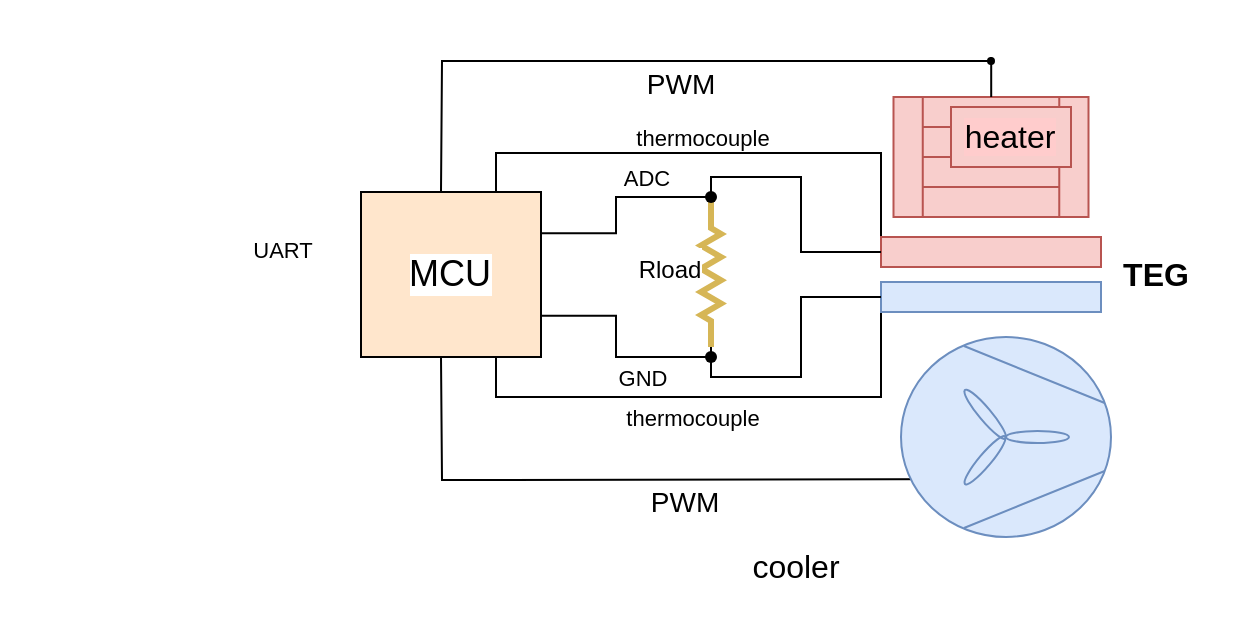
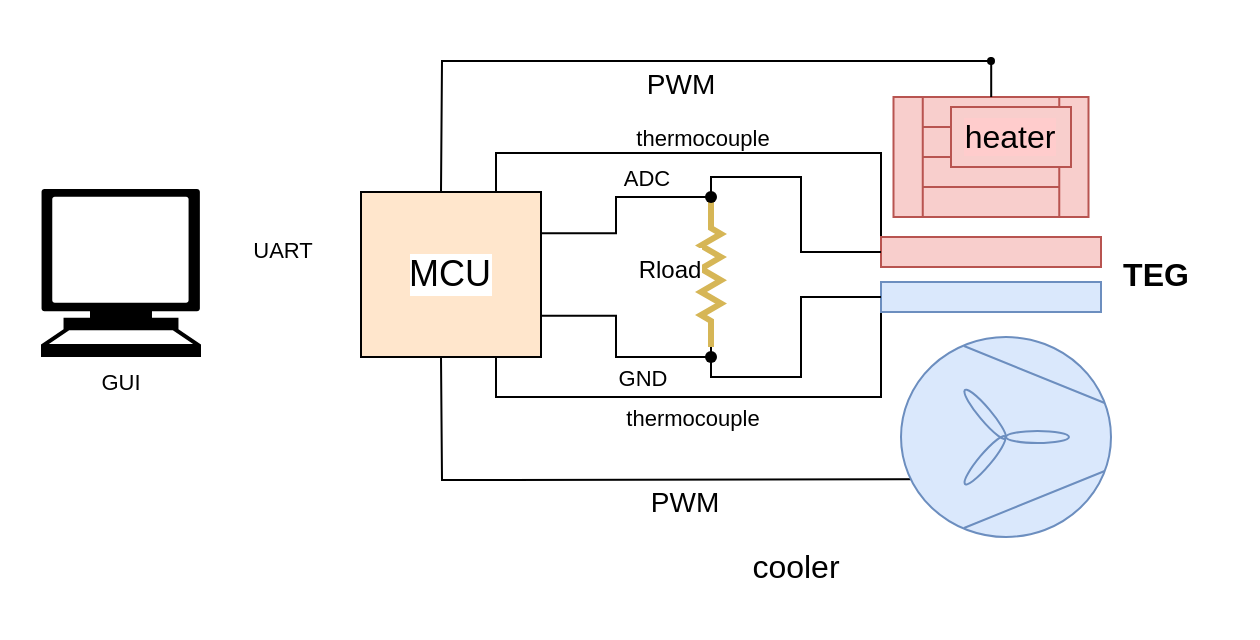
node "GUI": added
